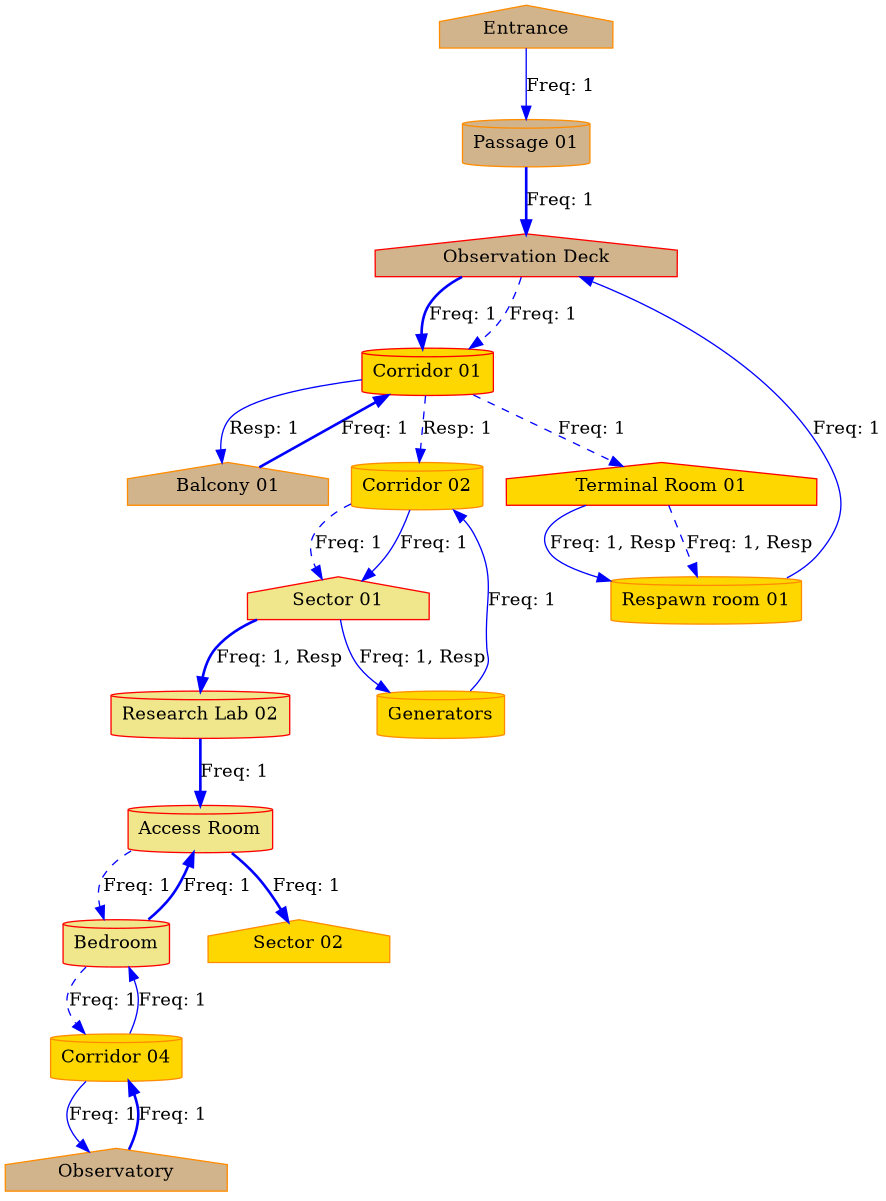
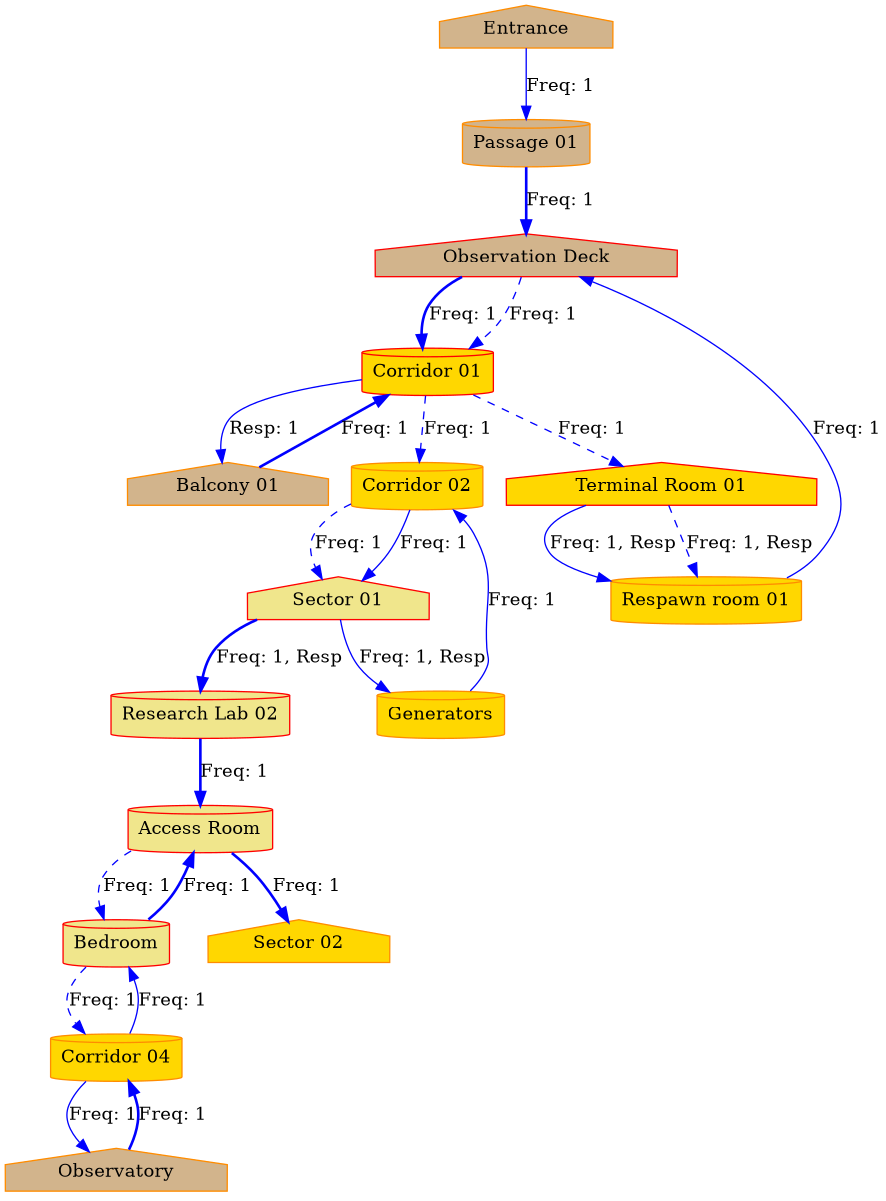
edge "Corridor 01" -> "Corridor 02": label "Resp: 1" -> "Freq: 1"
